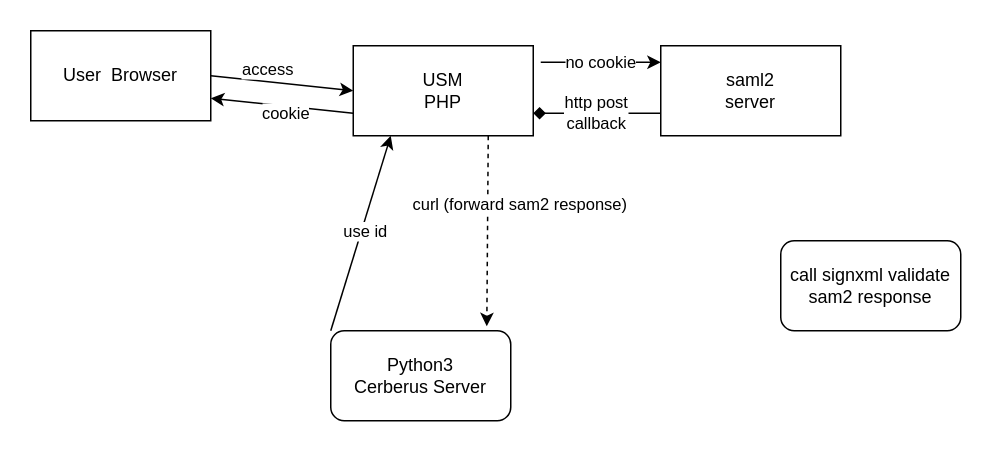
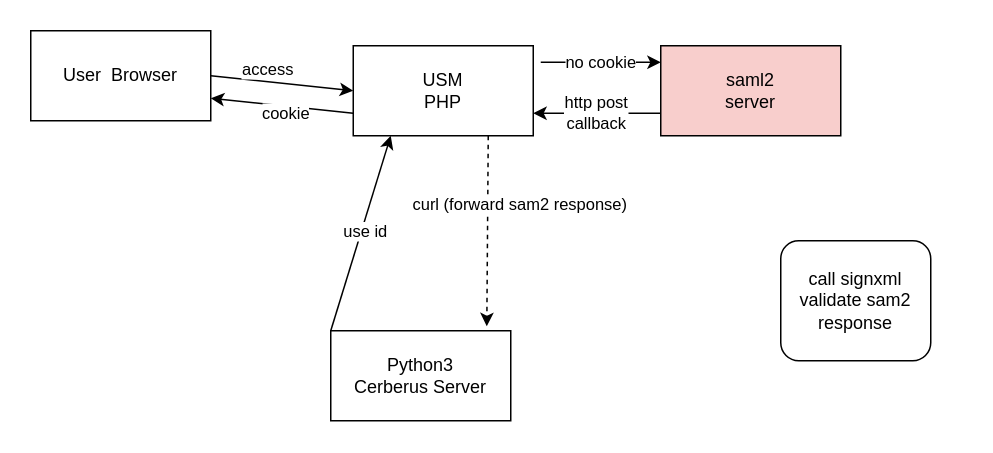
node "saml2 server": fillcolor #ffffff -> #f8cecc
edge "saml2 server" -> "USM PHP": arrowhead diamond -> classic
node "call signxml validate sam2 response": size 180x90 -> 150x120
node "Python3 Cerberus Server": shape rounded rectangle -> rectangle
